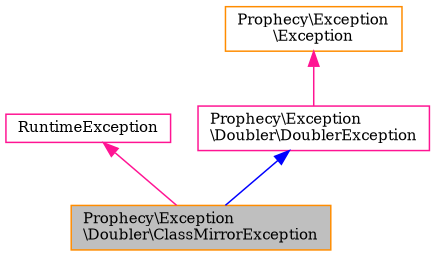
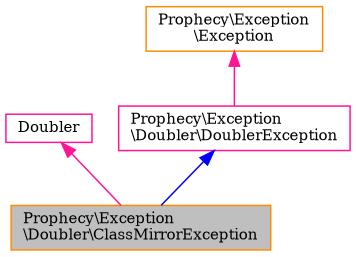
node "RuntimeException": label "RuntimeException" -> "Doubler"
